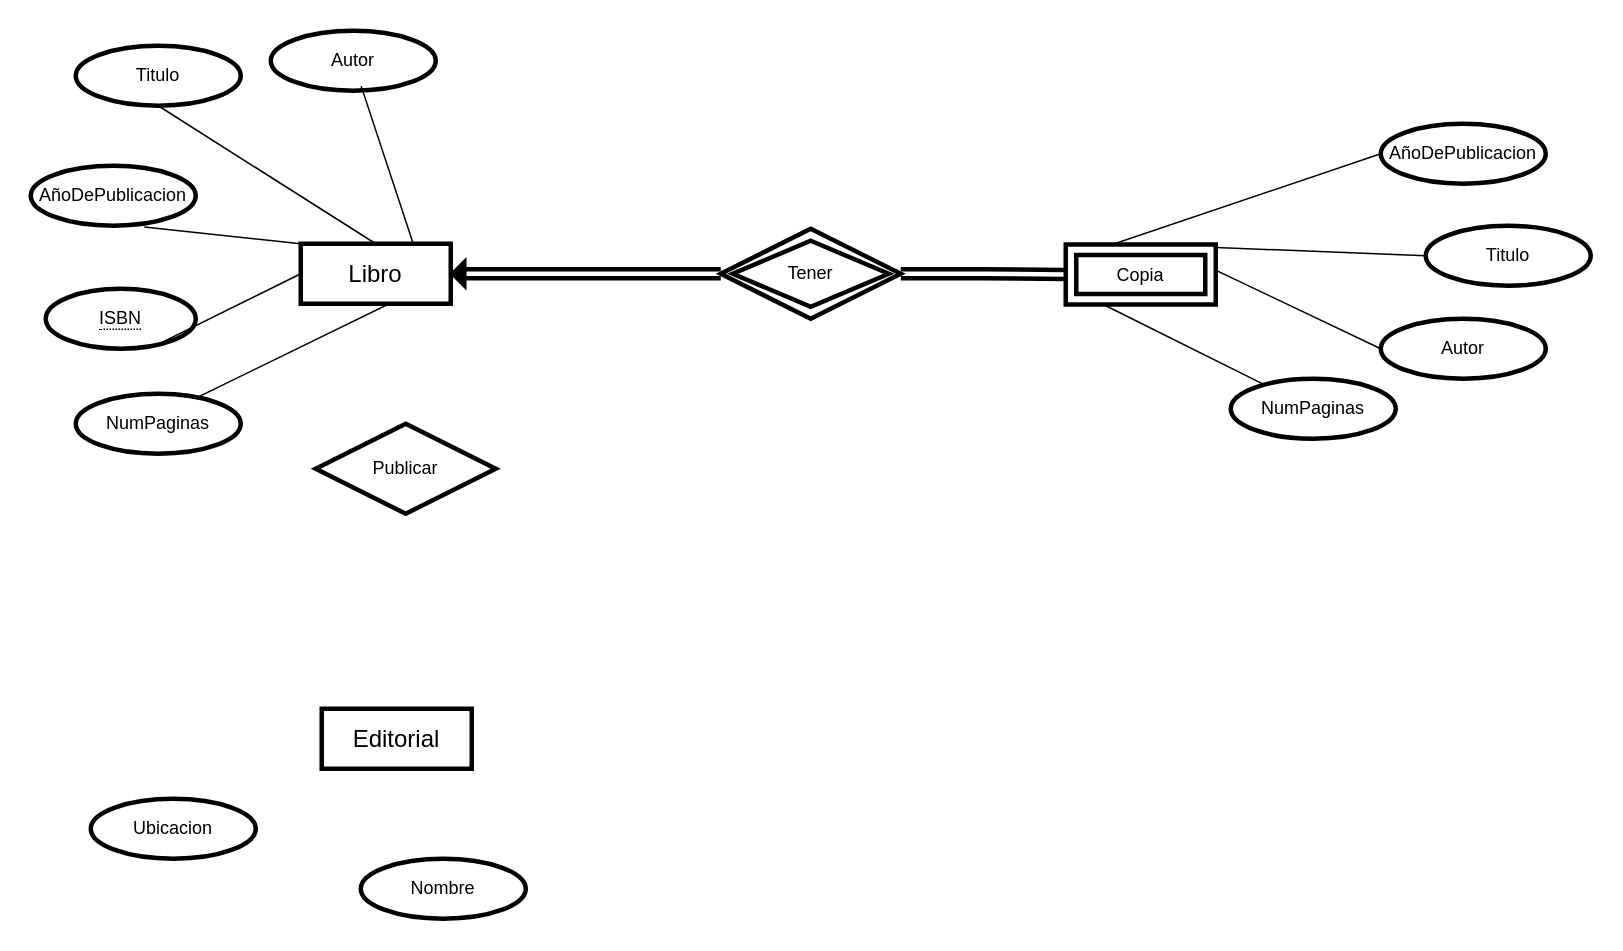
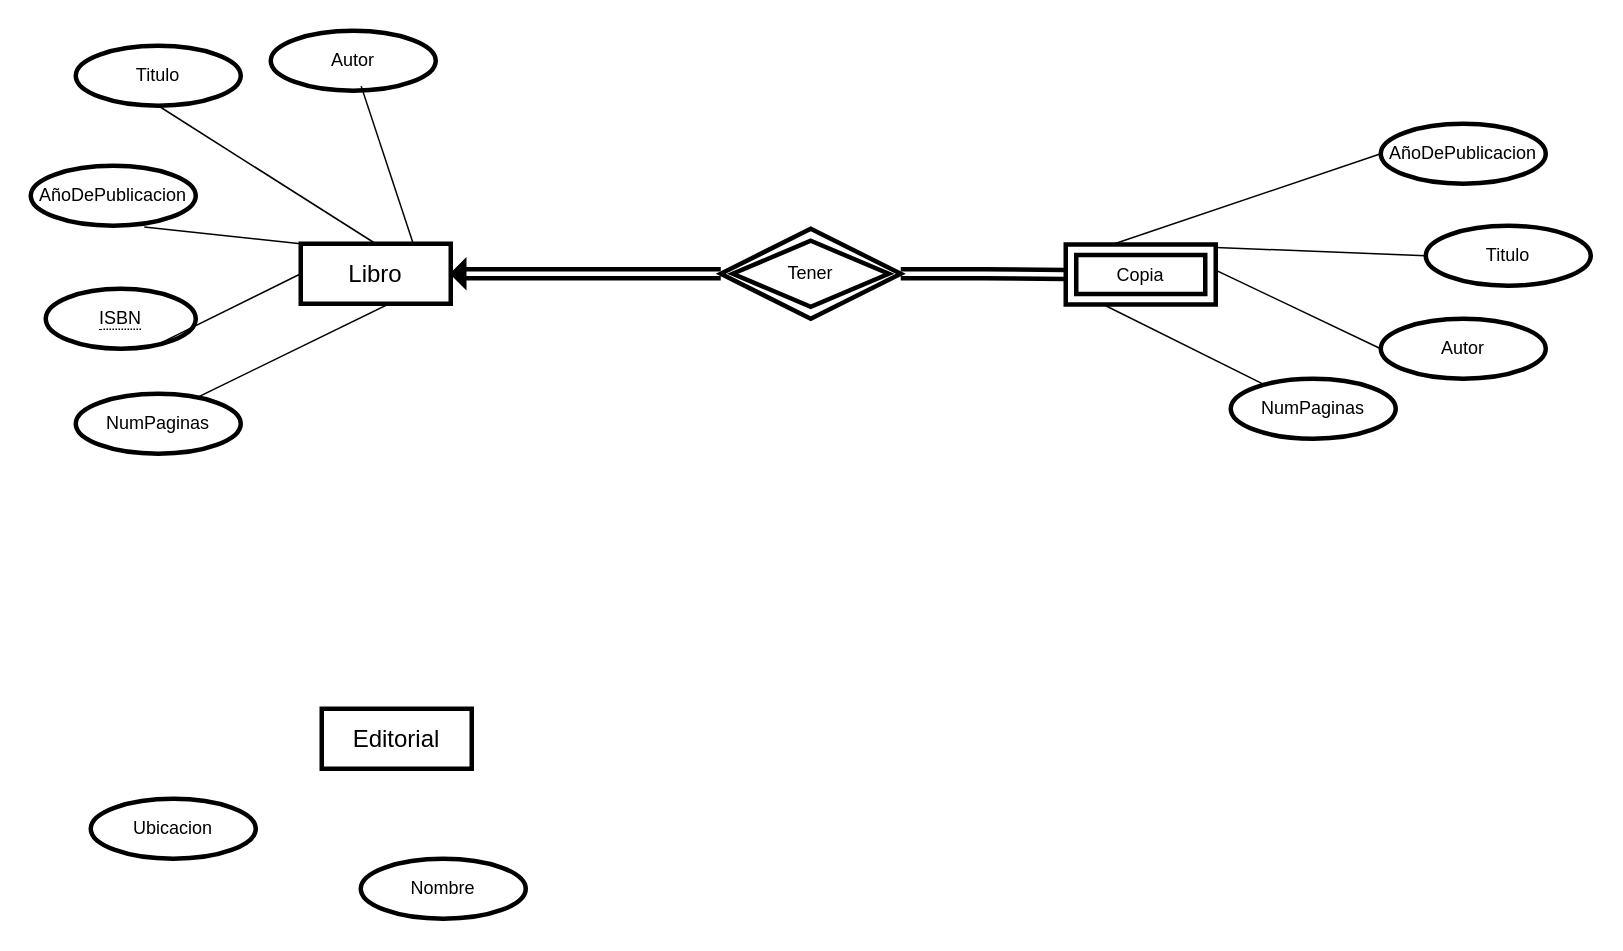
node "Publicar": removed
